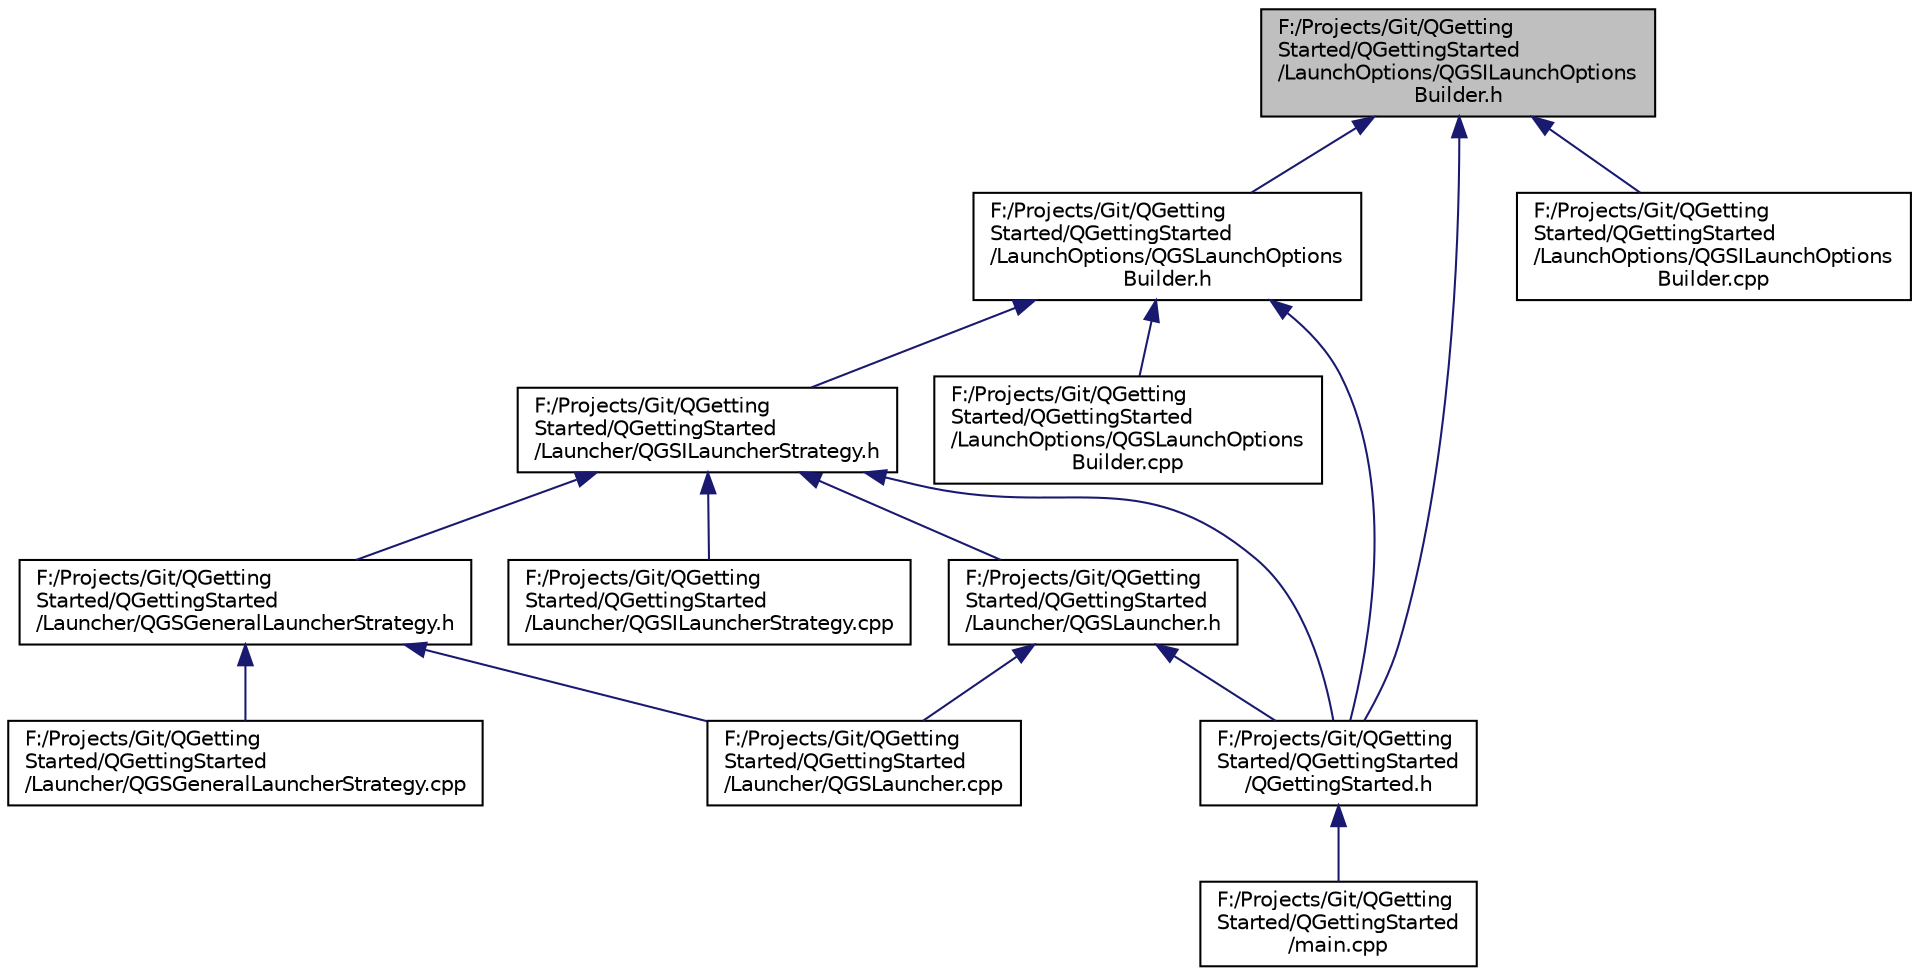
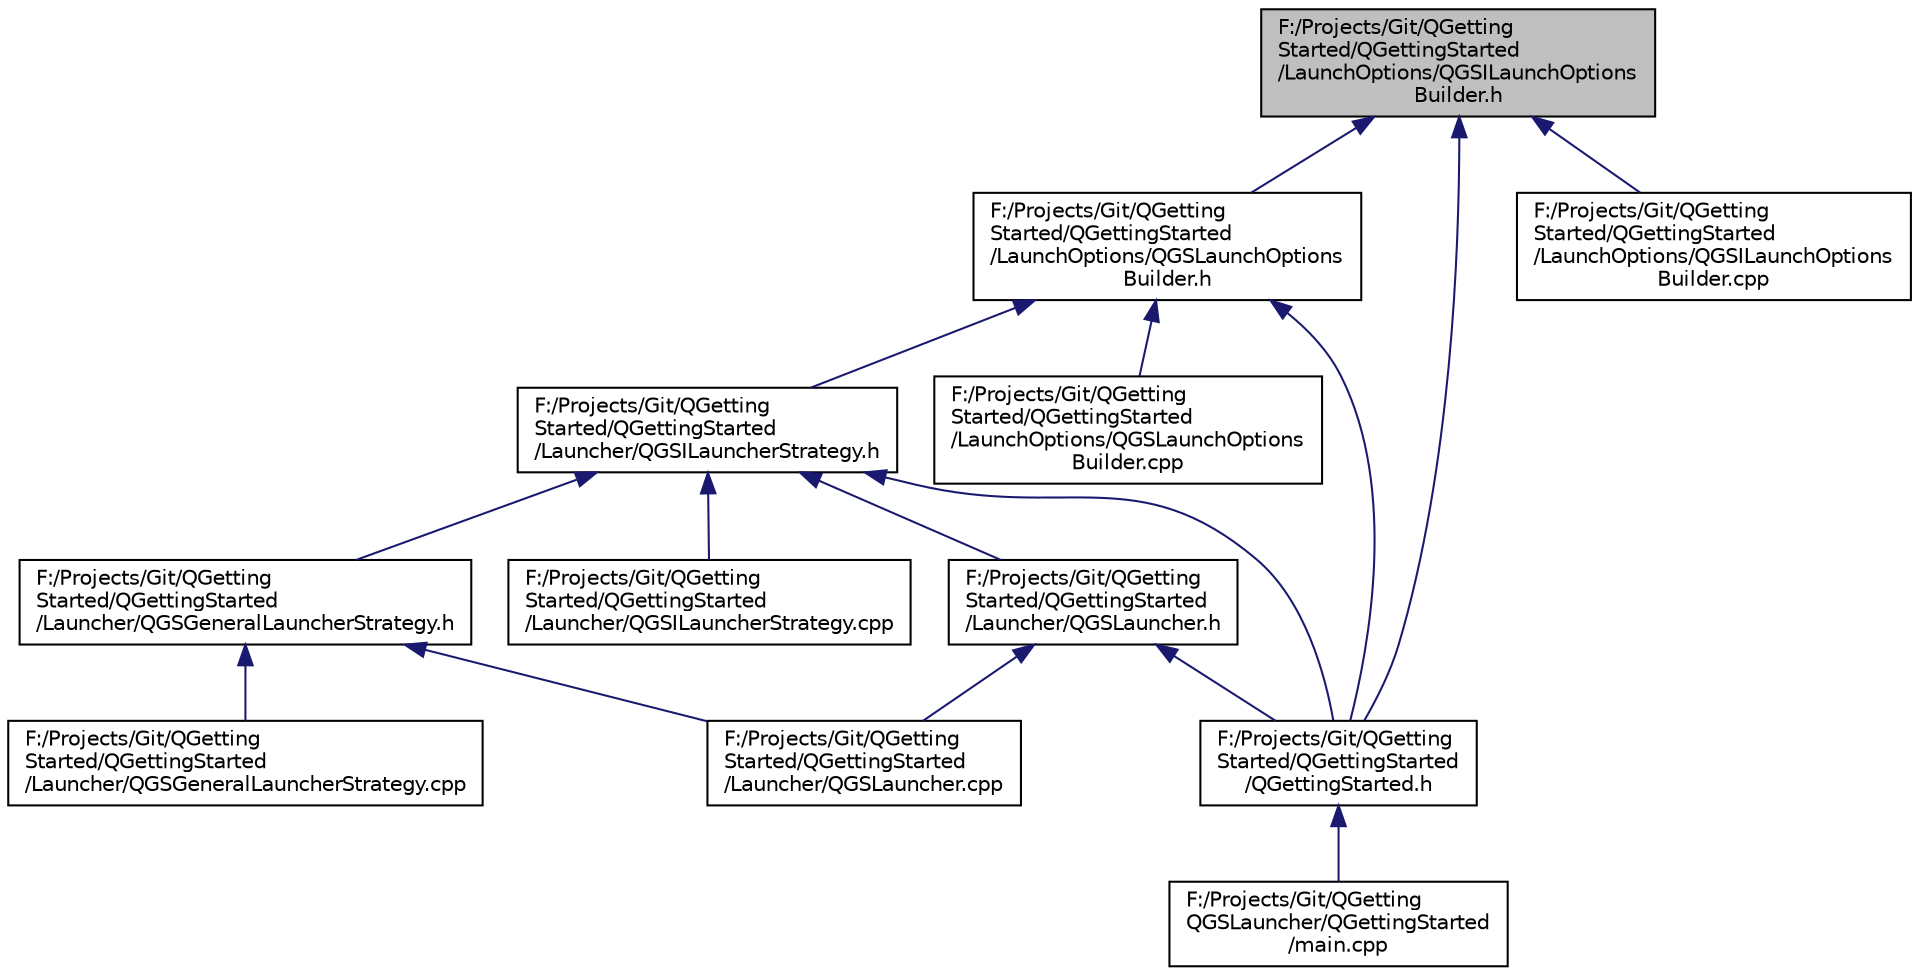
node "F:/Projects/Git/QGetting Started/QGettingStarted /main.cpp": label "F:/Projects/Git/QGetting Started/QGettingStarted /main.cpp" -> "F:/Projects/Git/QGetting QGSLauncher/QGettingStarted /main.cpp"
